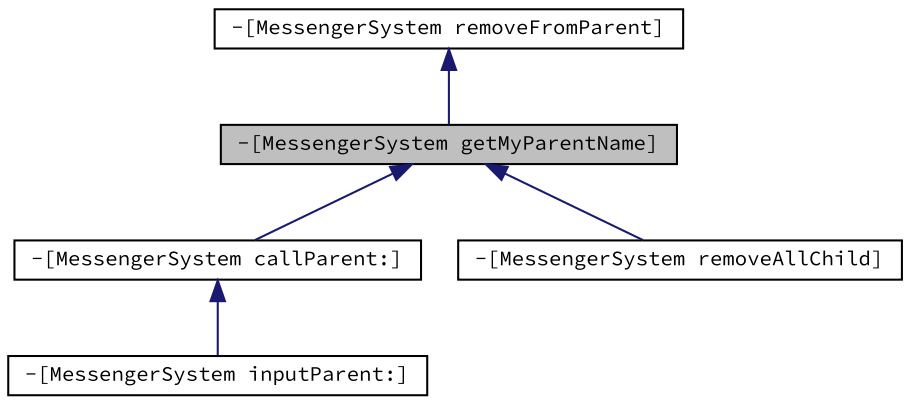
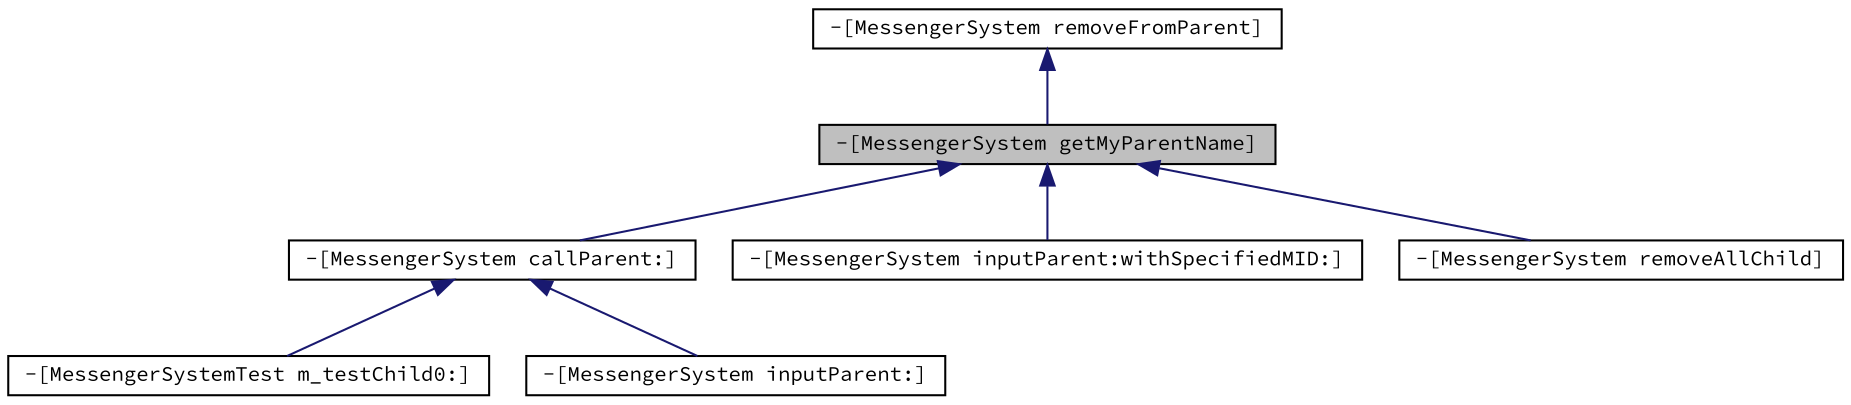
node "-[MessengerSystem inputParent:withSpecifiedMID:]": added
node "-[MessengerSystemTest m_testChild0:]": added
